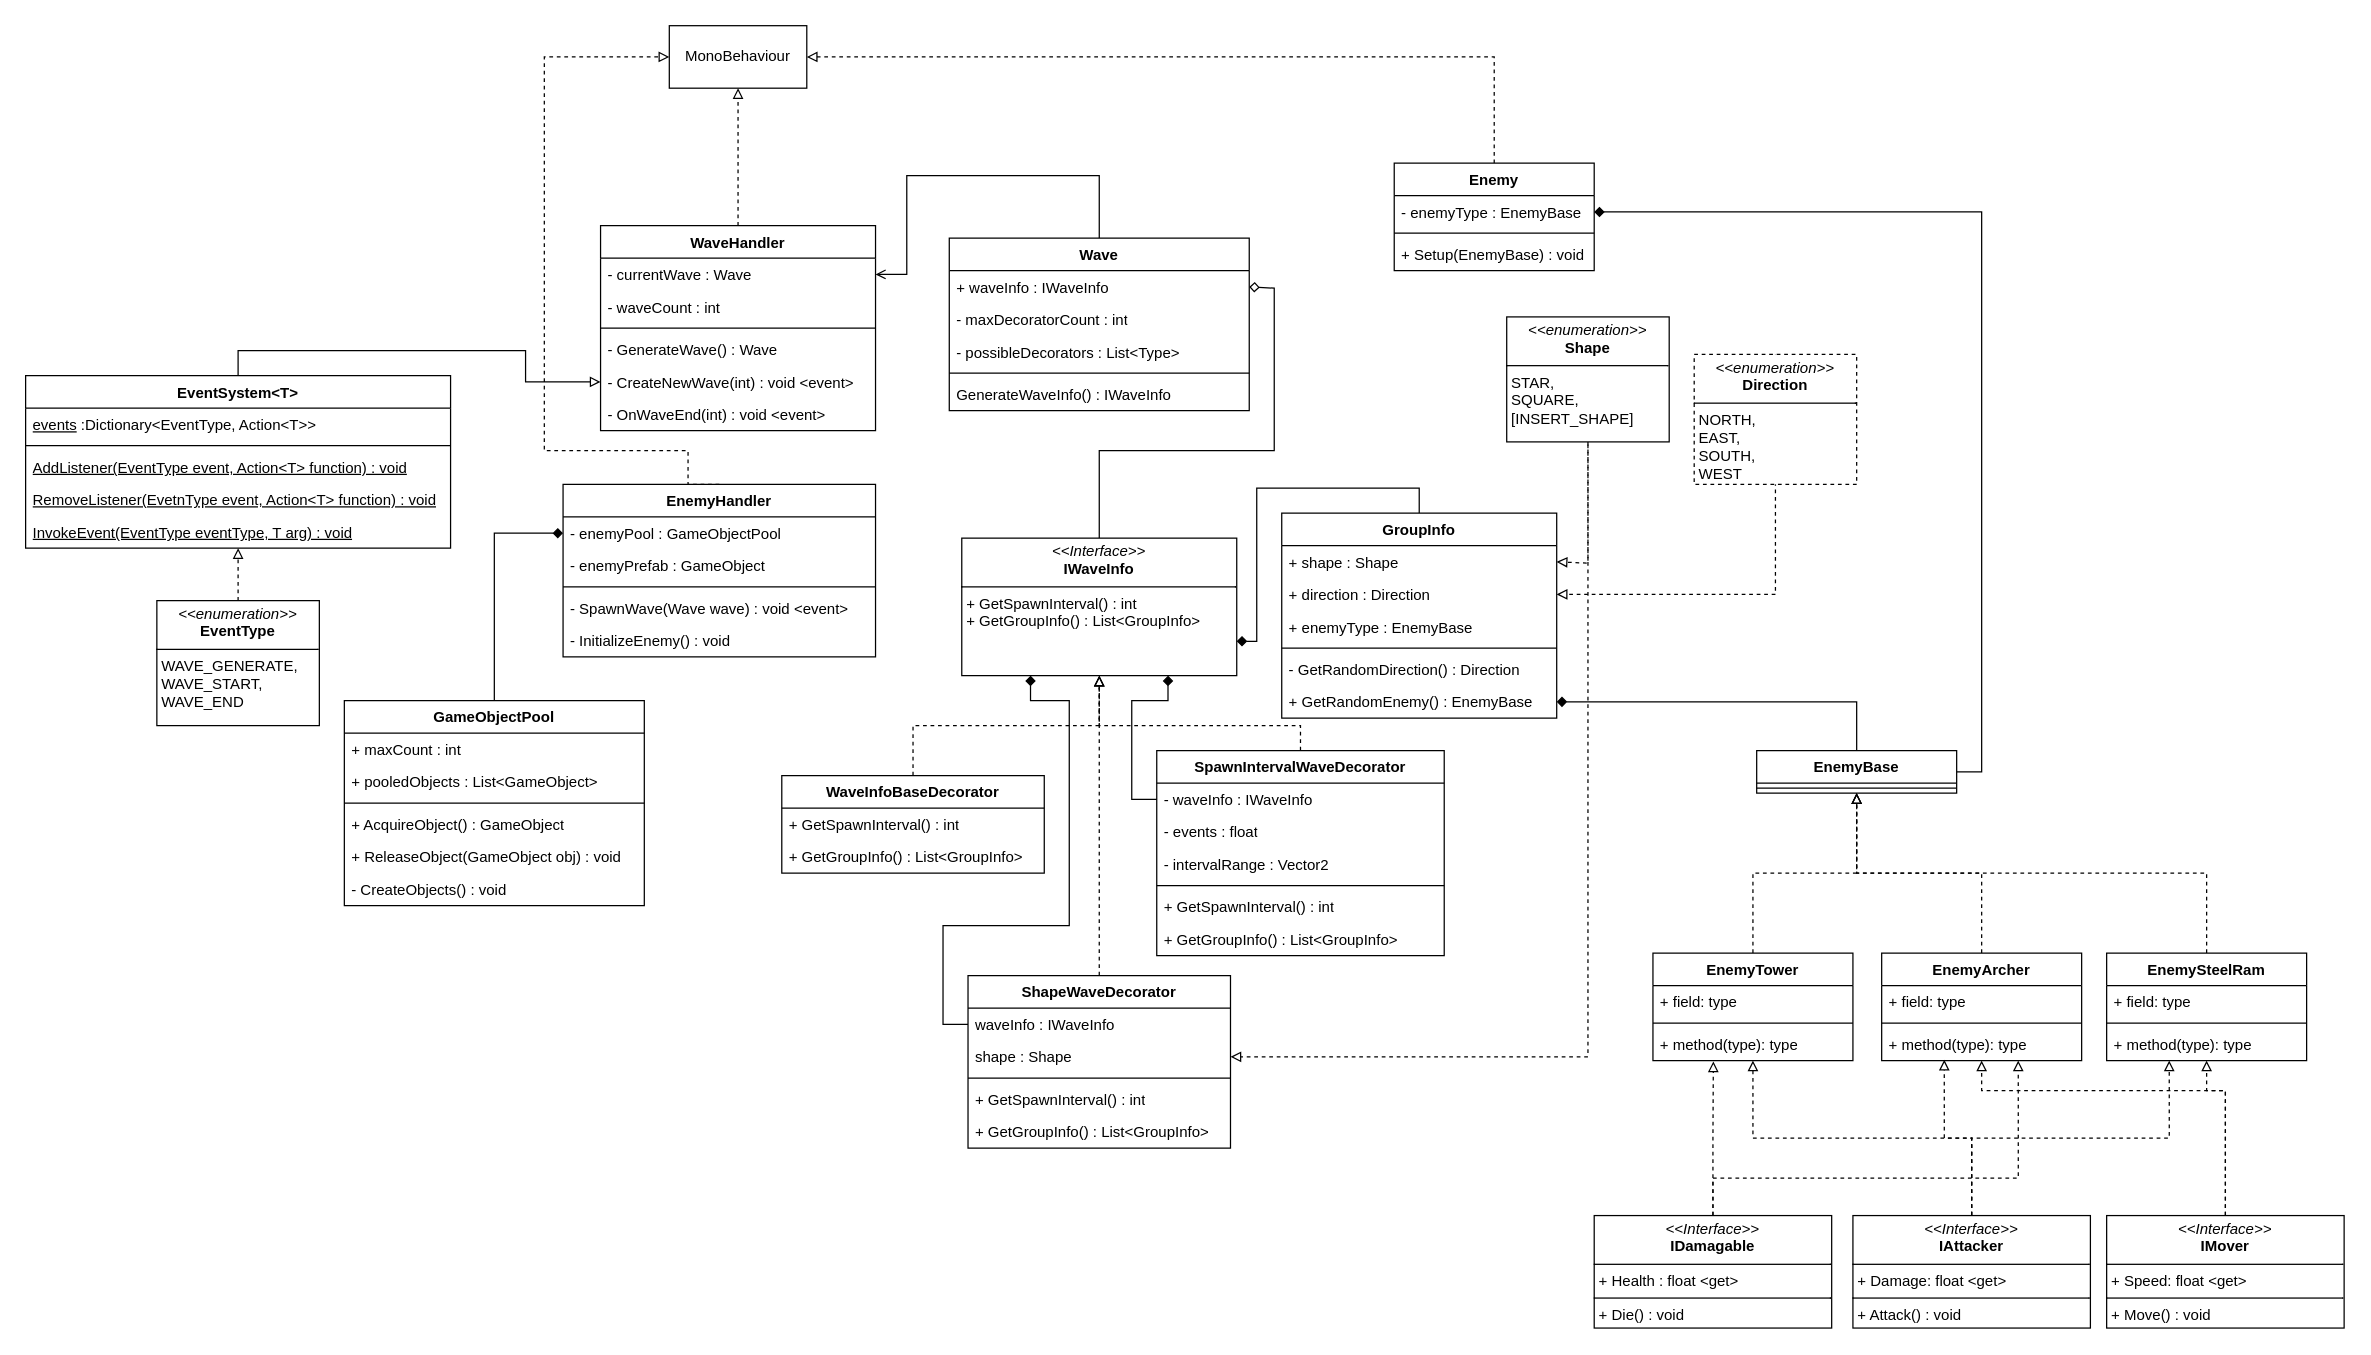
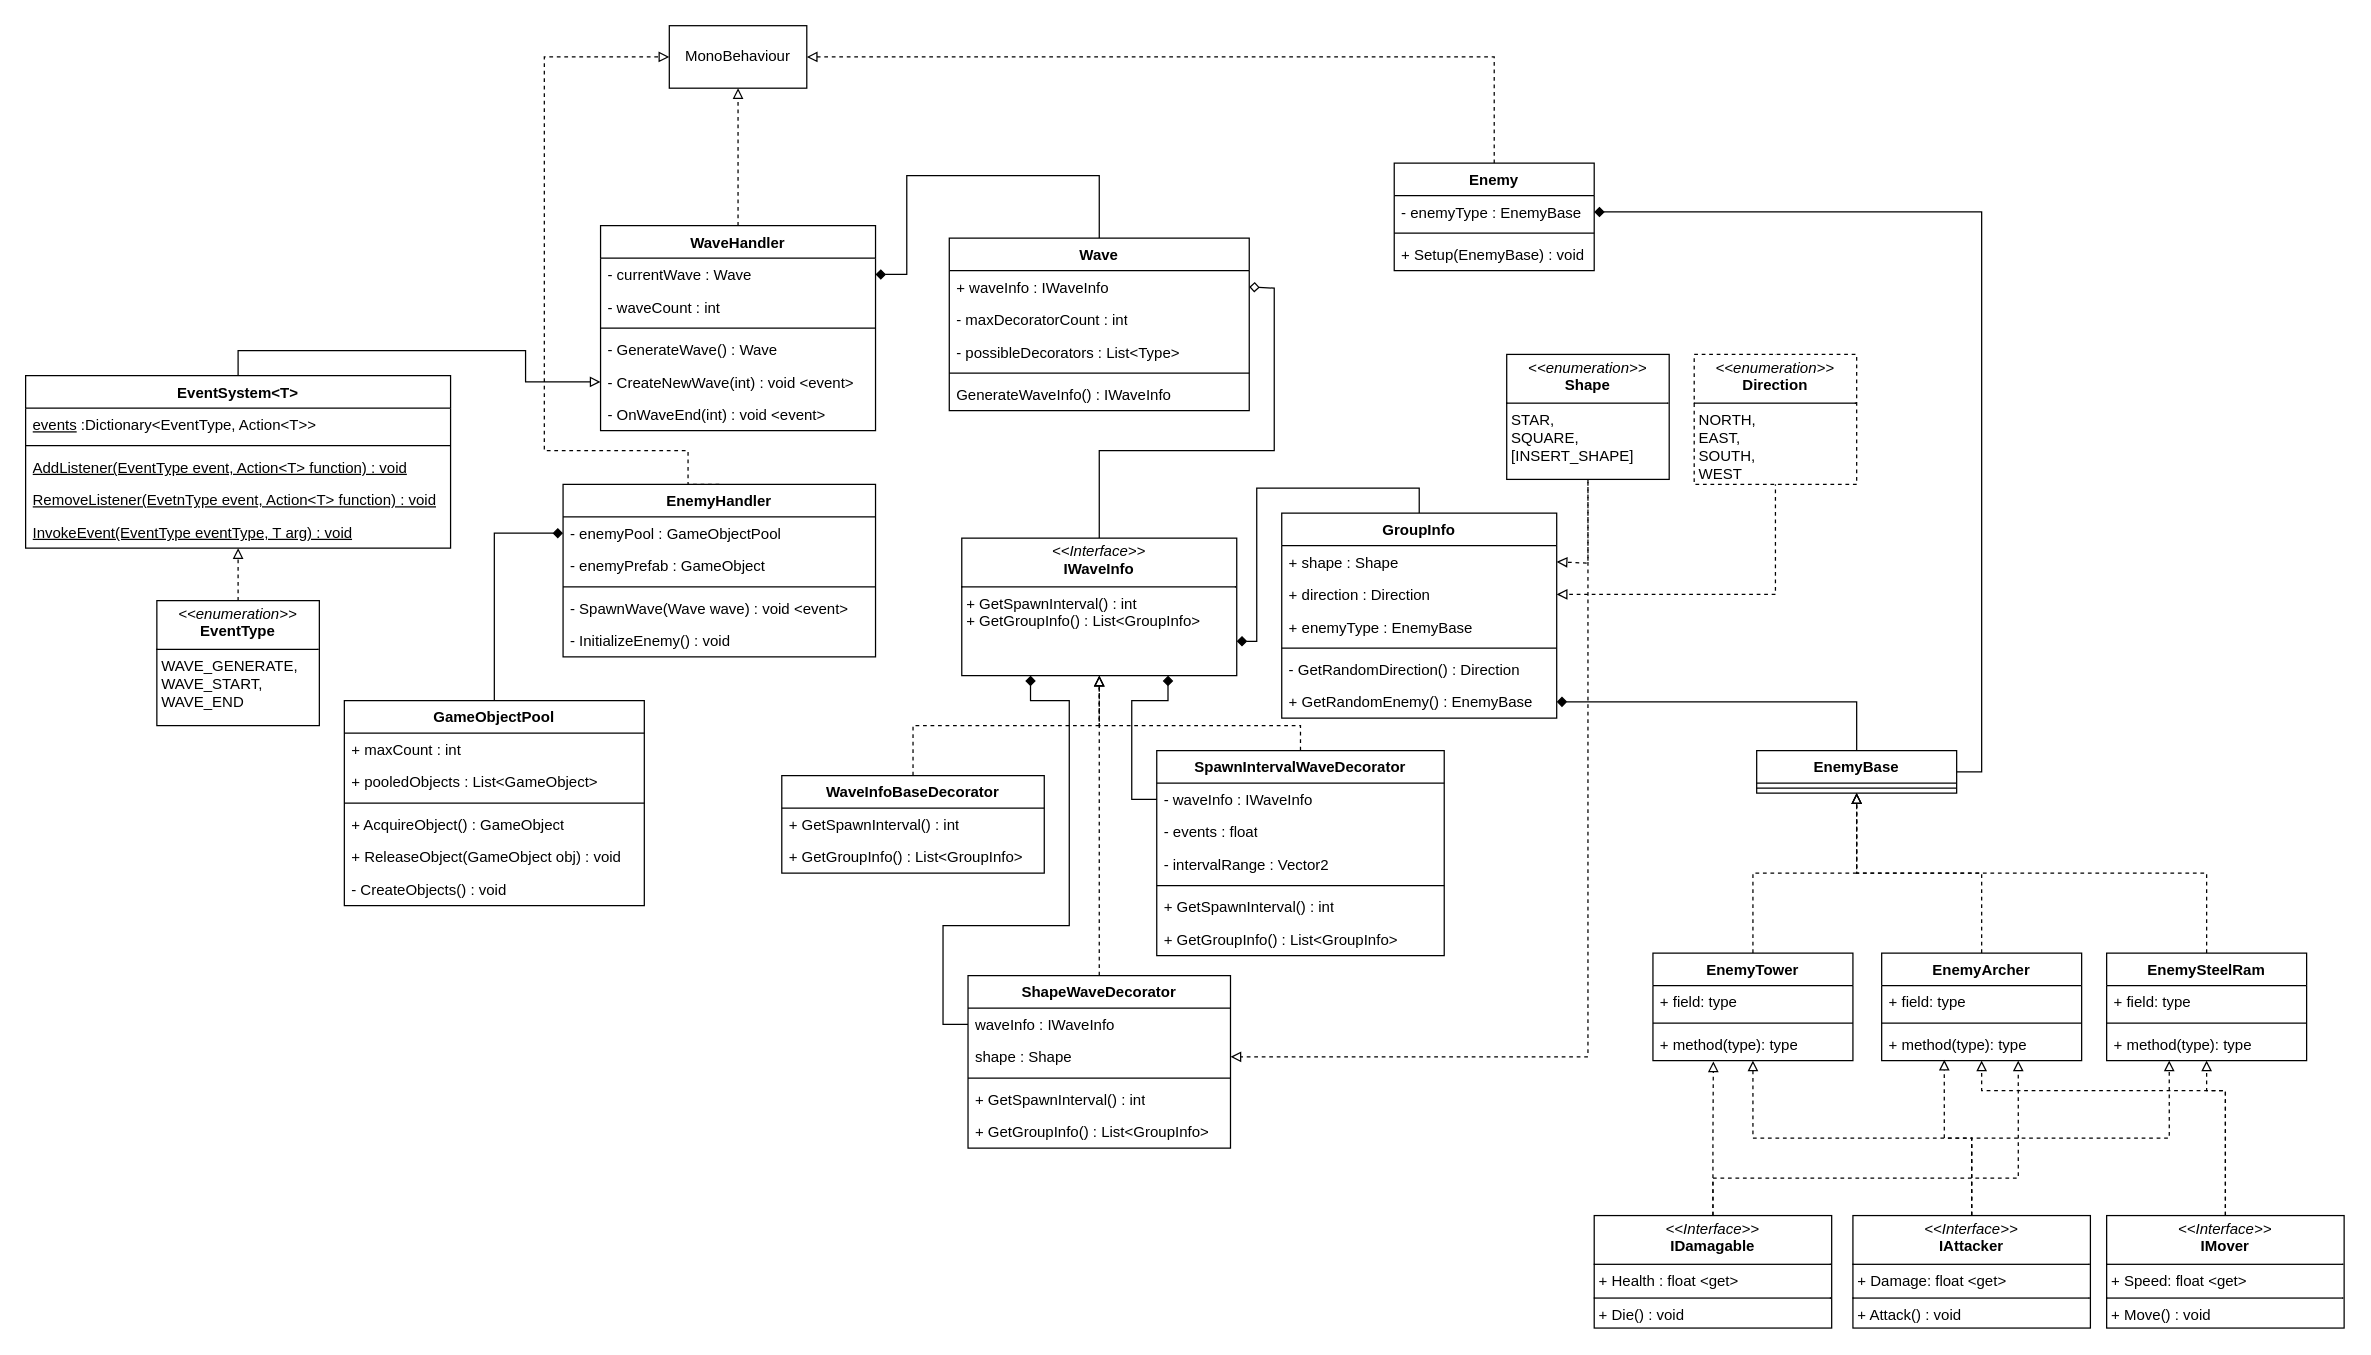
edge "Wave" -> "- currentWave : Wave": arrowhead open -> diamond
node "<<enumeration>> Shape STAR, SQUARE, [INSERT_SHAPE]": moved (1588, 379) -> (1588, 417)
